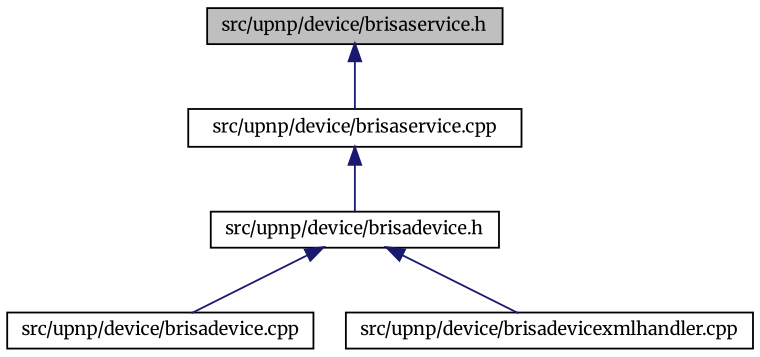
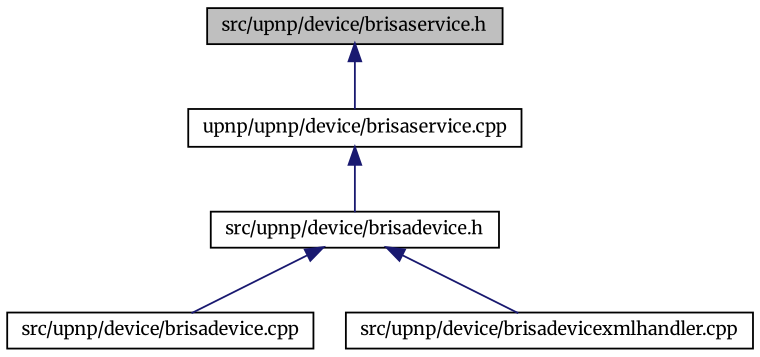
node "src/upnp/device/brisaservice.cpp": label "src/upnp/device/brisaservice.cpp" -> "upnp/upnp/device/brisaservice.cpp"
